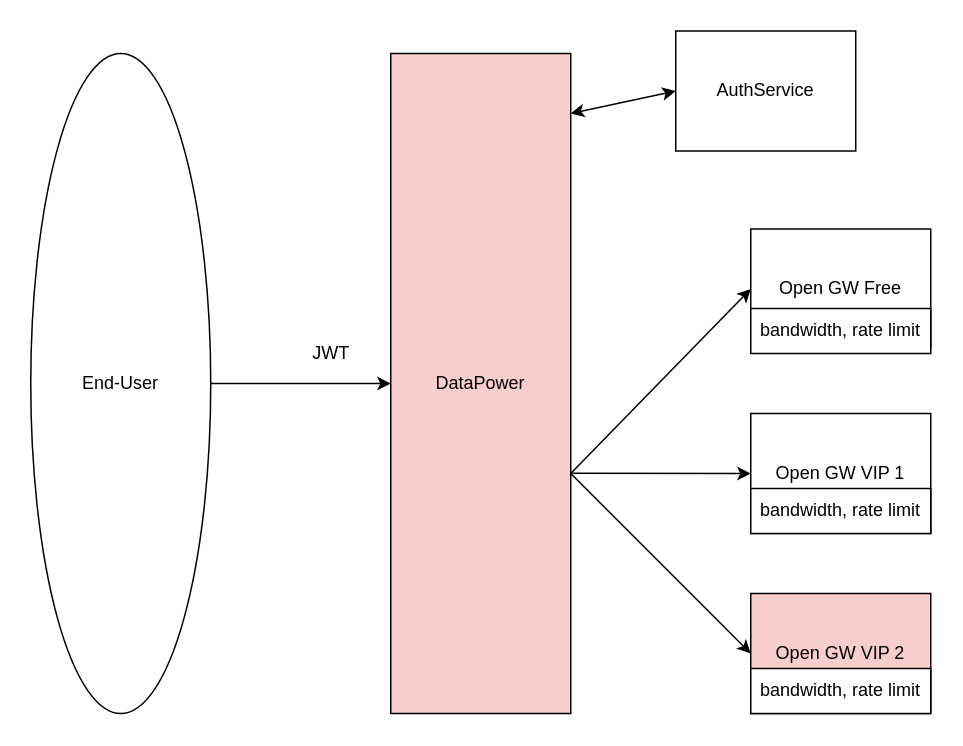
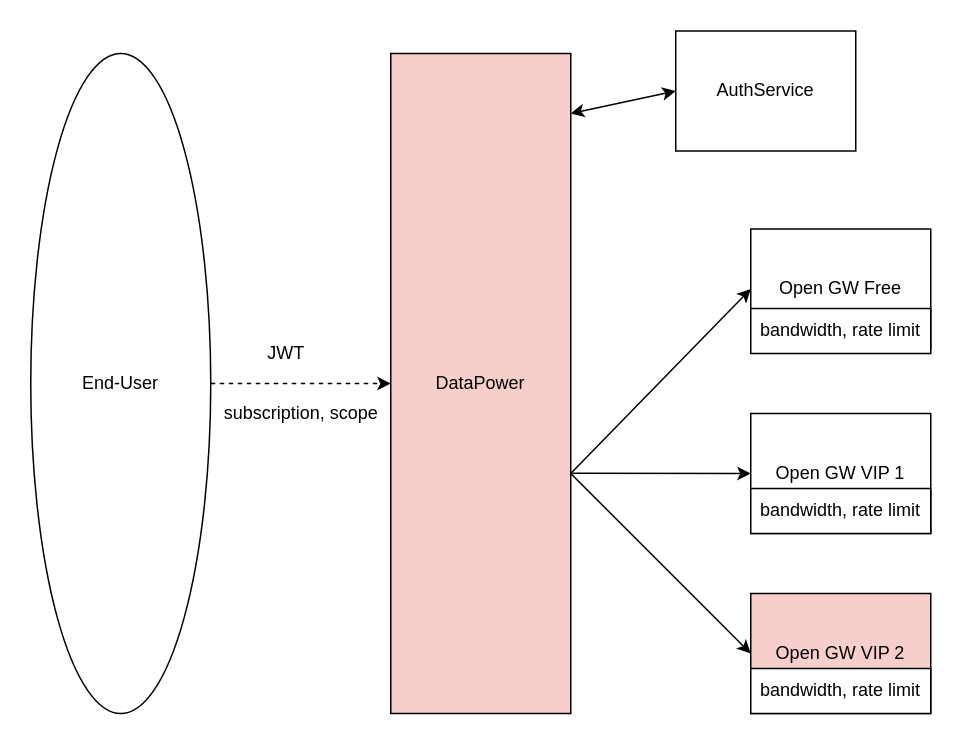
node "JWT": moved (331, 353) -> (286, 353)
edge "End-User" -> "DataPower": style solid -> dashed
node "subscription, scope": added
